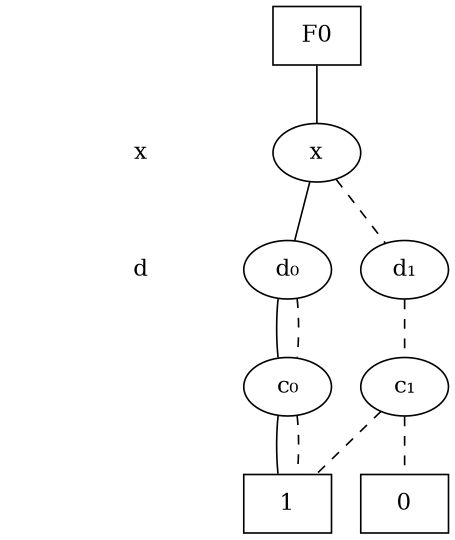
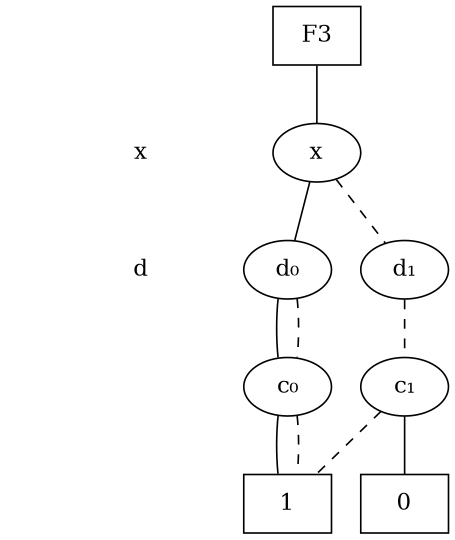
node "F0": label "F0" -> "F3"
edge "c₁" -- "0": style dashed -> solid
